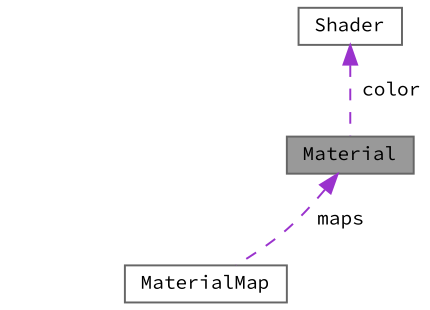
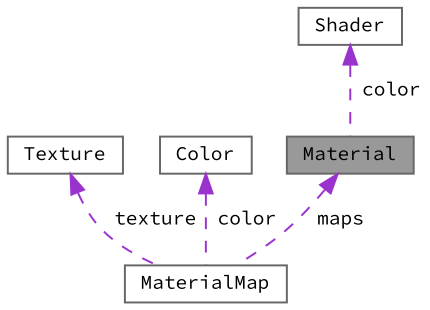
node "Texture": added
node "Color": added
